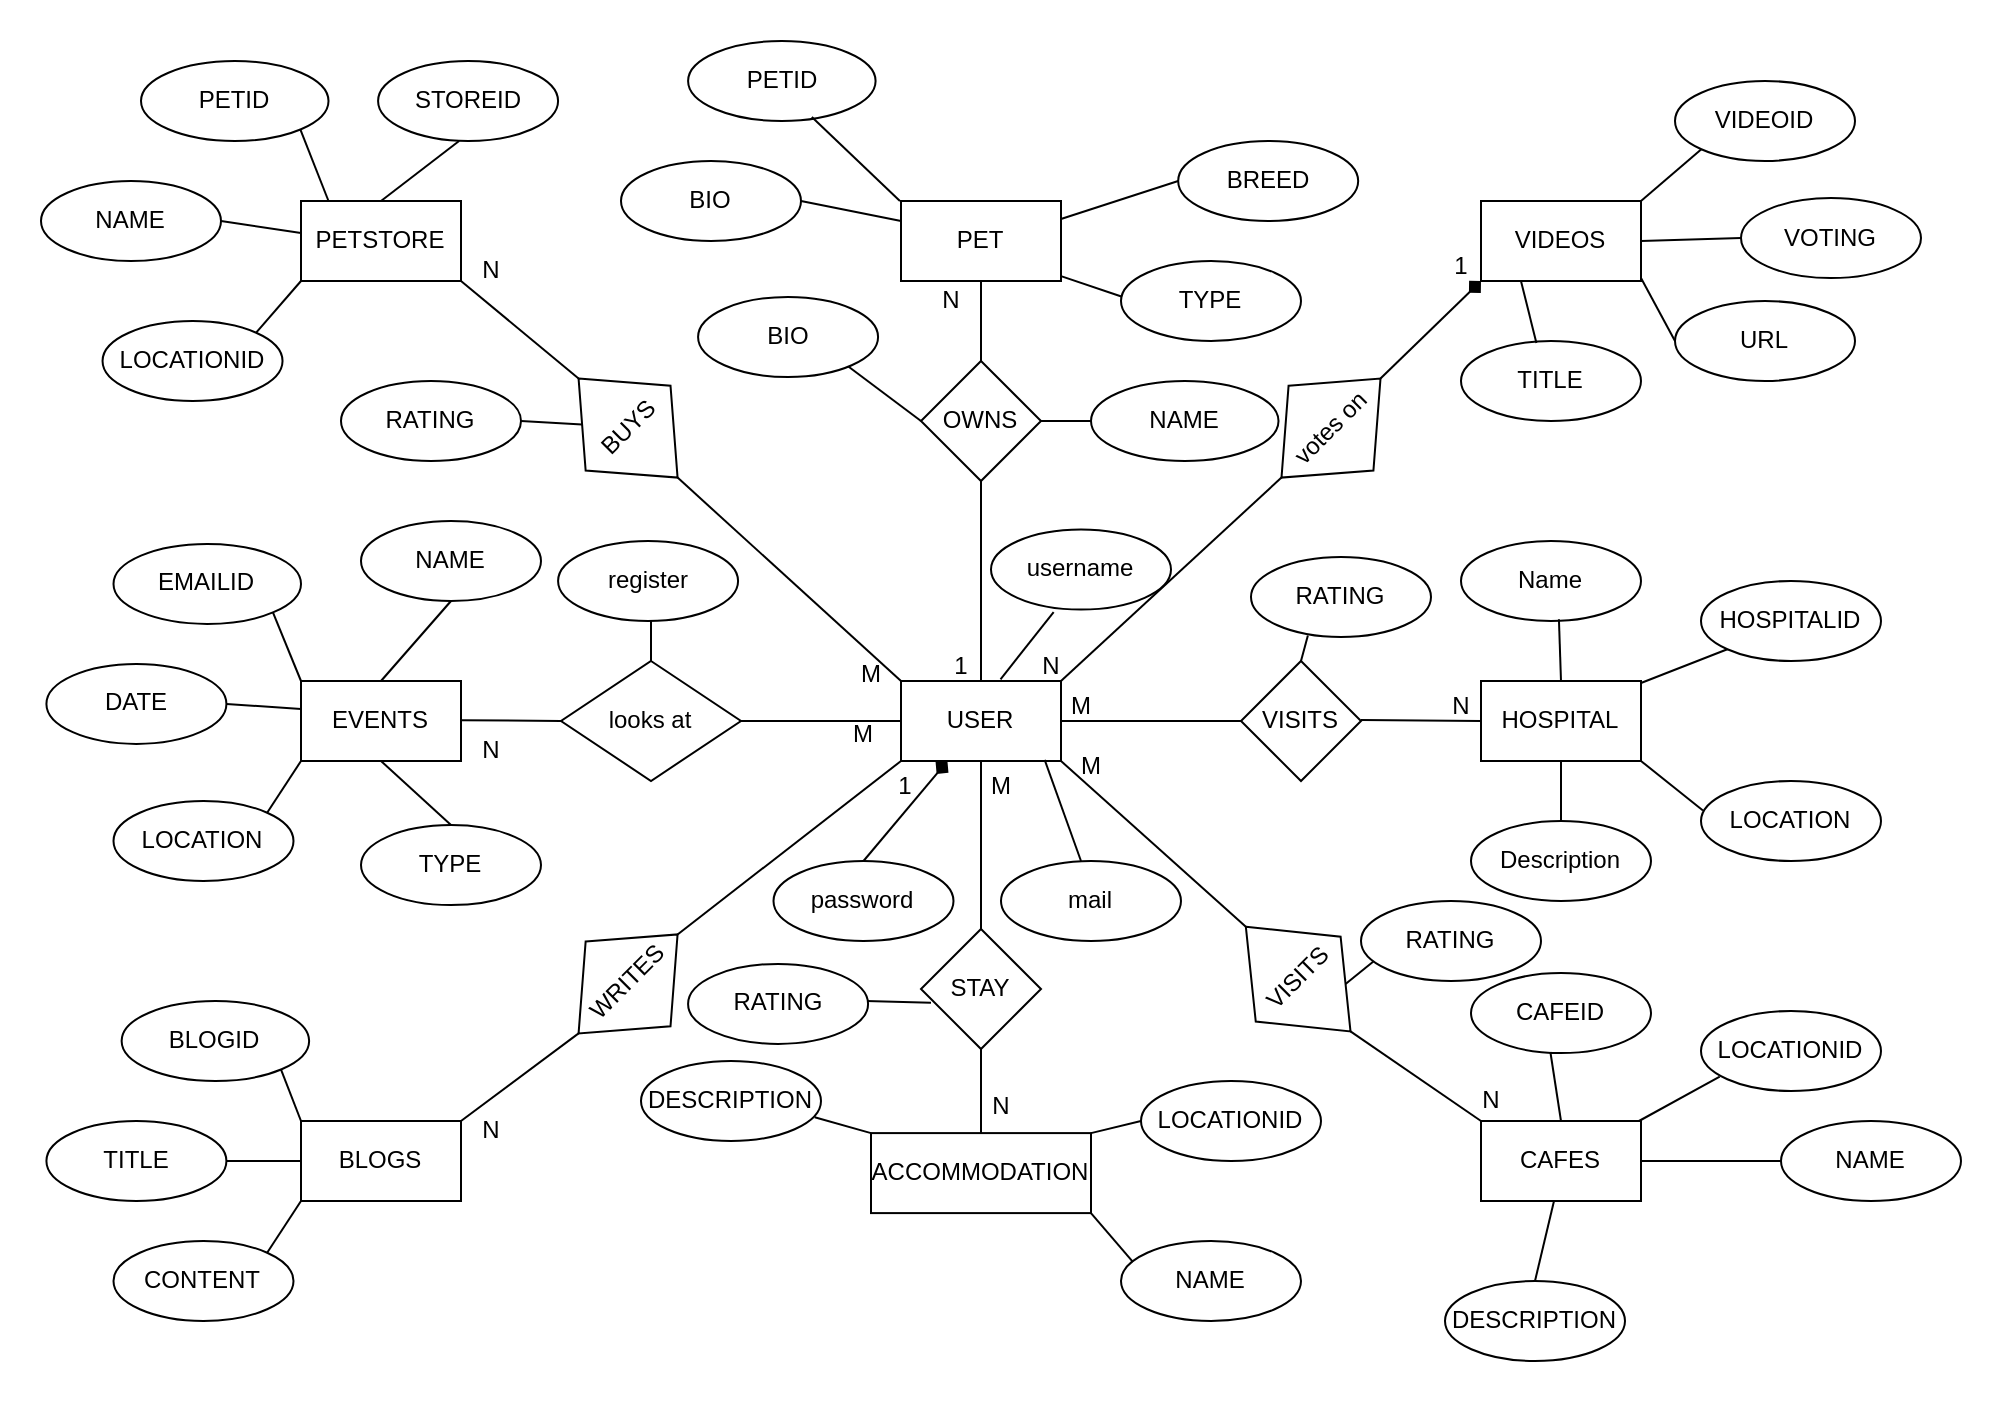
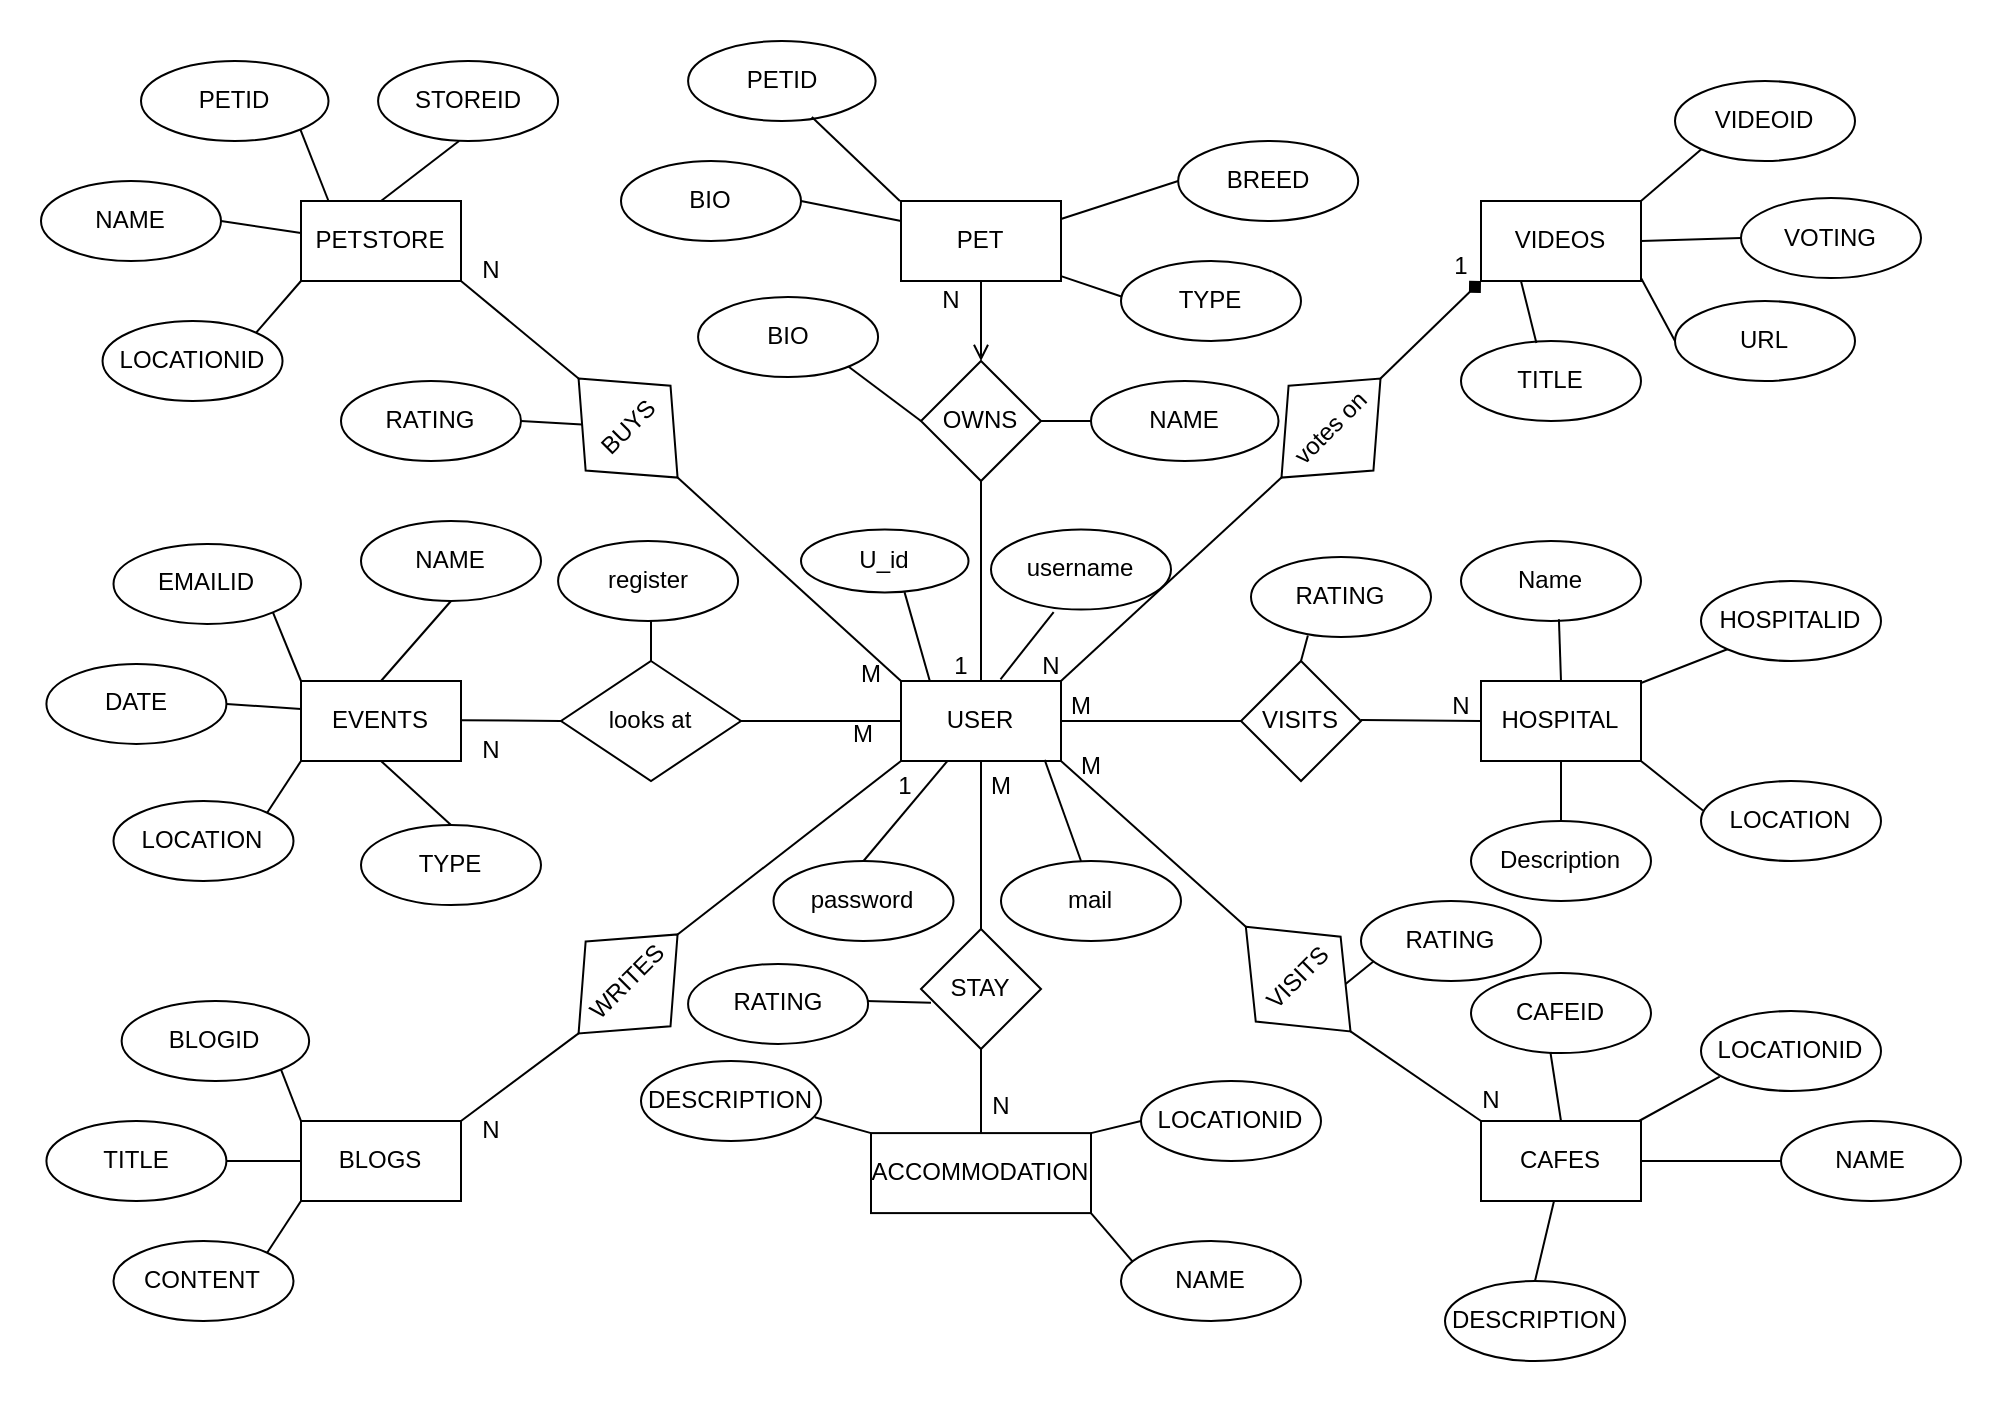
edge "PET" -- "OWNS": arrowhead none -> open
node "U_id": added
edge "U_id" -- "USER": added
edge "password" -> "USER": arrowhead diamond -> none
